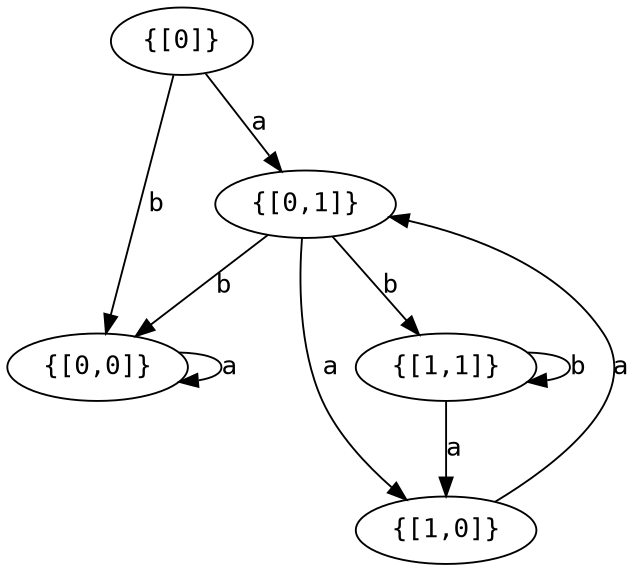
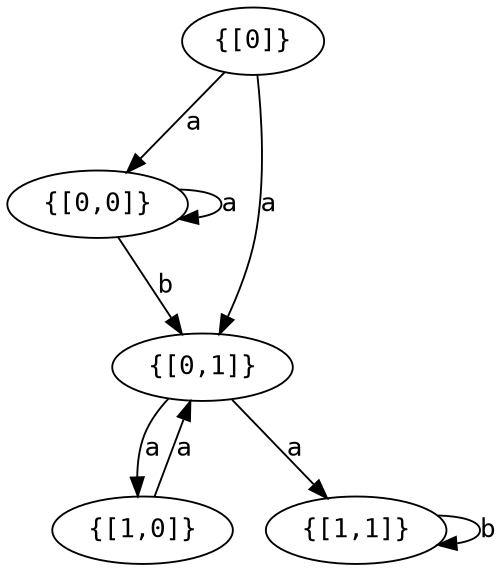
edge "{[0]}" -> "{[0,0]}": label "b" -> "a"
edge "{[0,1]}" -> "{[0,0]}": reversed
edge "{[0,1]}" -> "{[1,1]}": label "b" -> "a"
edge "{[1,1]}" -> "{[1,0]}": removed, label "a"
